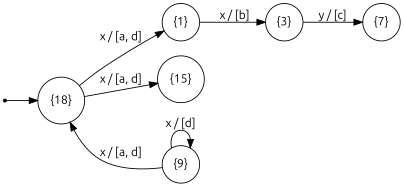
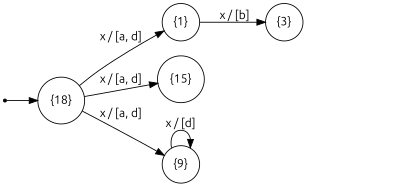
node "{7}": removed
edge "{9}" -> "{18}": reversed
